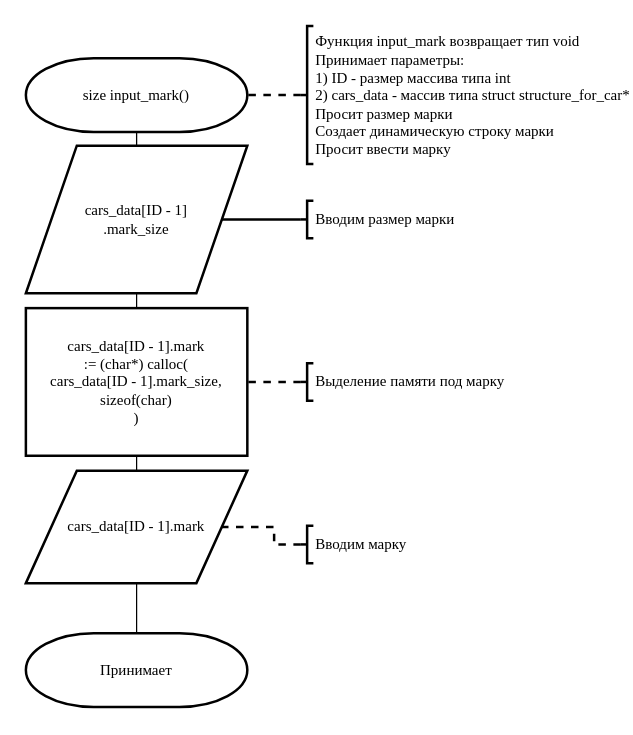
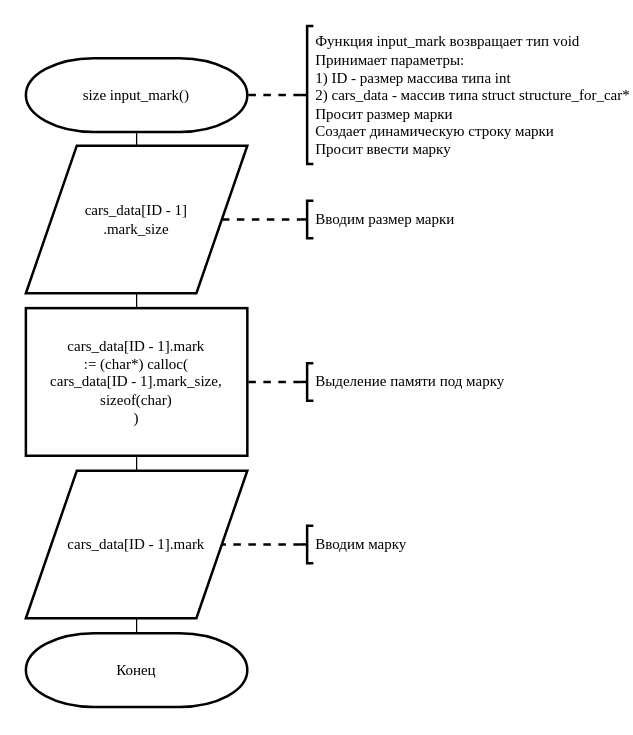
edge "Вводим размер марки" -- "cars_data[ID - 1] .mark_size": style solid -> dashed
node "cars_data[ID - 1].mark": size 221x113 -> 221x148
node "Принимает": label "Принимает" -> "Конец"
